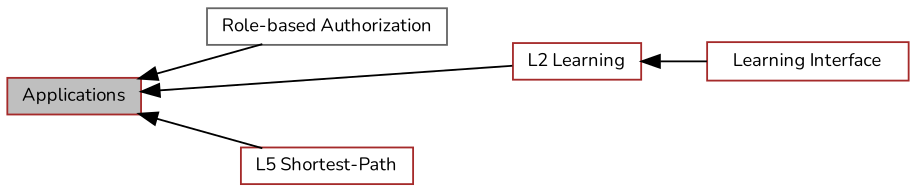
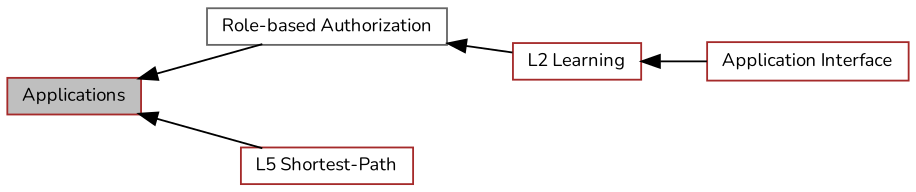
node "Learning Interface": label "Learning Interface" -> "Application Interface"
edge "L2 Learning" -> "Applications": now "L2 Learning" -> "Role-based Authorization"
